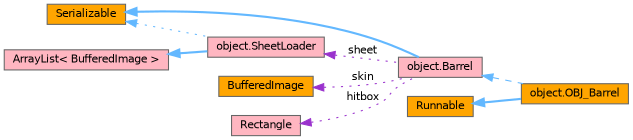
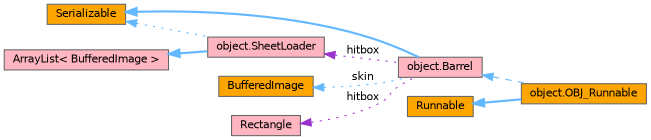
edge "object.Barrel" -> "object.SheetLoader": label " sheet" -> " hitbox"
edge "object.Barrel" -> "BufferedImage": color darkorchid3 -> steelblue1
node "object.OBJ_Barrel": label "object.OBJ_Barrel" -> "object.OBJ_Runnable"
